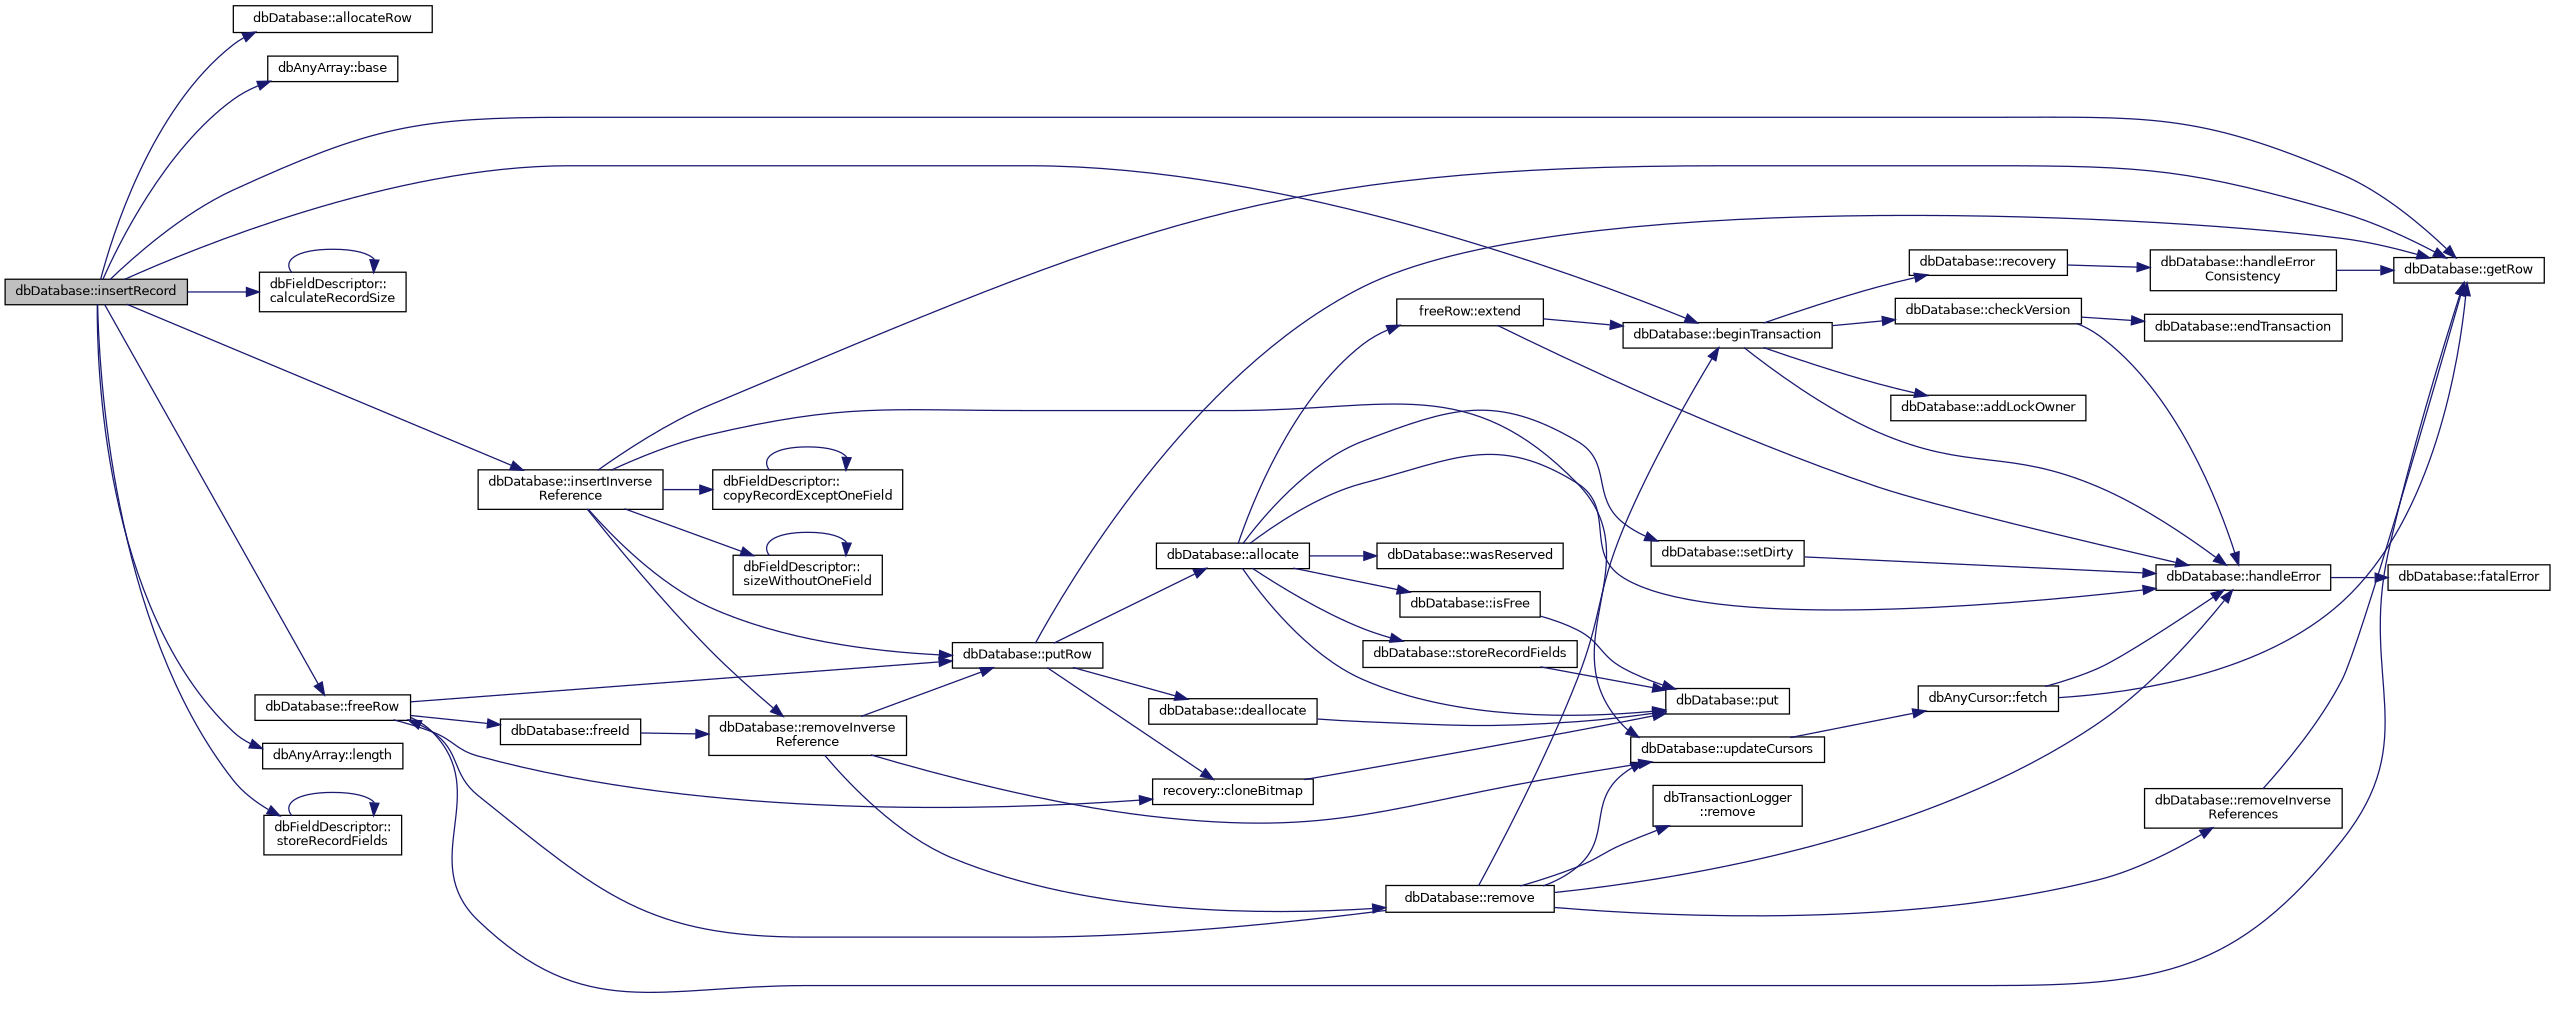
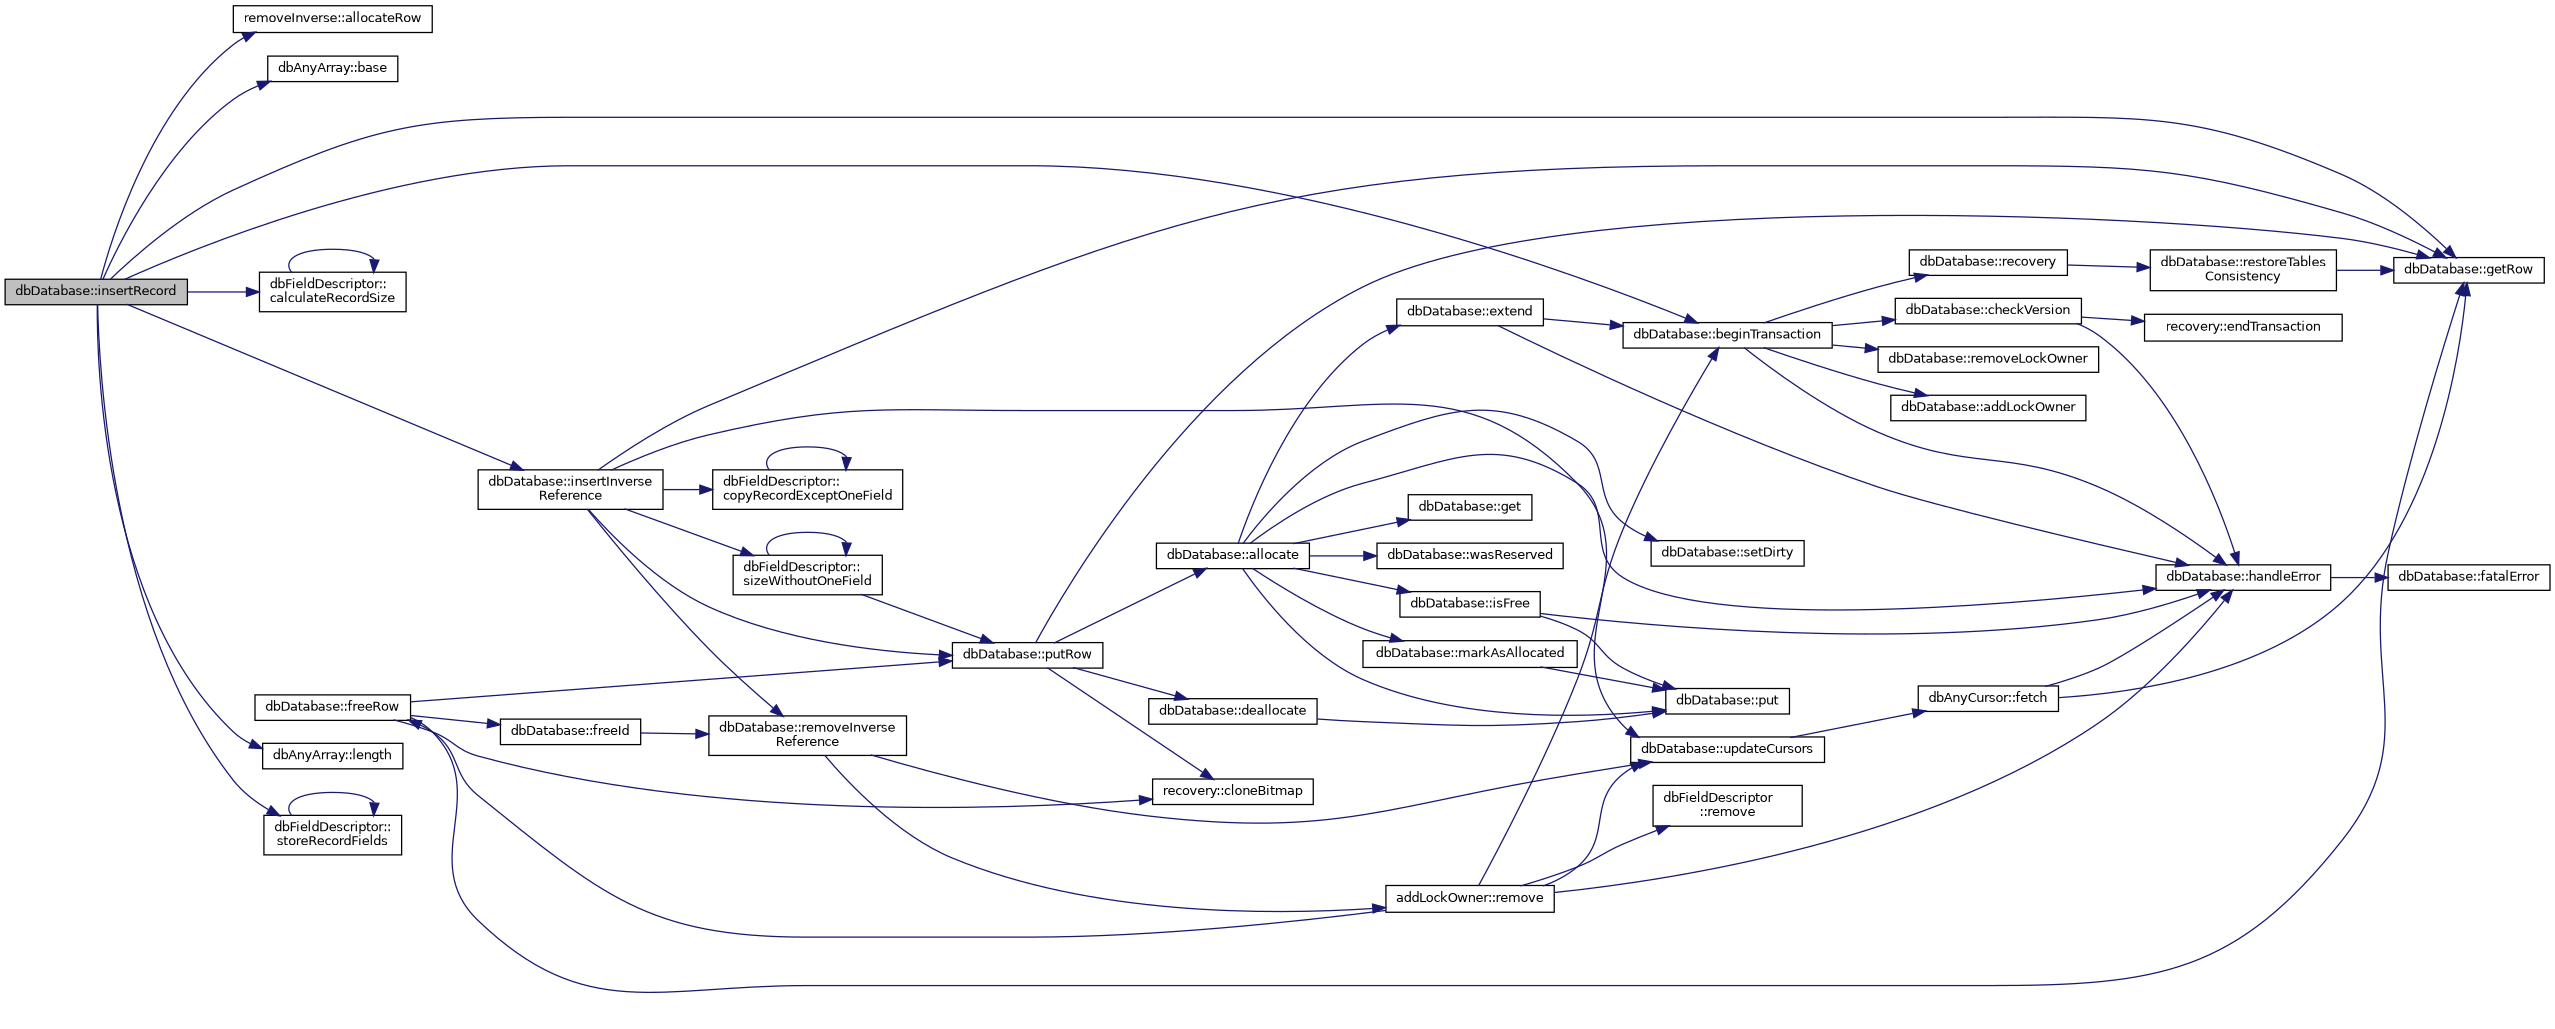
node "dbDatabase::allocateRow": label "dbDatabase::allocateRow" -> "removeInverse::allocateRow"
node "dbDatabase::handleError Consistency": label "dbDatabase::handleError Consistency" -> "dbDatabase::restoreTables Consistency"
node "freeRow::extend": label "freeRow::extend" -> "dbDatabase::extend"
node "dbDatabase::endTransaction": label "dbDatabase::endTransaction" -> "recovery::endTransaction"
node "dbDatabase::removeLockOwner": added
edge "dbDatabase::insertRecord" -> "dbDatabase::freeRow": removed
node "dbDatabase::get": added
edge "dbDatabase::setDirty" -> "dbDatabase::handleError": now "dbDatabase::isFree" -> "dbDatabase::handleError"
node "dbDatabase::storeRecordFields": label "dbDatabase::storeRecordFields" -> "dbDatabase::markAsAllocated"
edge "dbDatabase::removeInverse Reference" -> "dbDatabase::putRow": now "dbFieldDescriptor:: sizeWithoutOneField" -> "dbDatabase::putRow"
edge "recovery::cloneBitmap" -> "dbDatabase::put": removed
node "dbTransactionLogger ::remove": label "dbTransactionLogger ::remove" -> "dbFieldDescriptor ::remove"
node "dbDatabase::removeInverse References": removed
node "dbDatabase::remove": label "dbDatabase::remove" -> "addLockOwner::remove"
